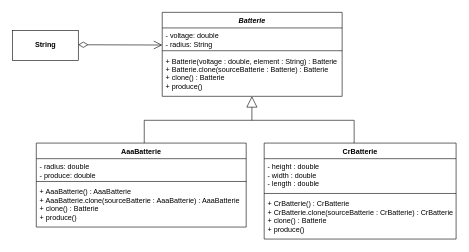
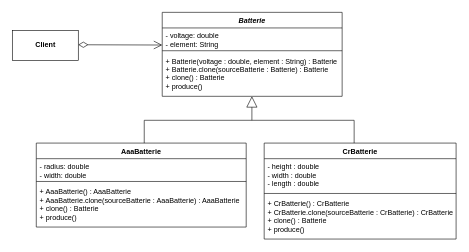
node "- voltage: double - radius: String": label "- voltage: double - radius: String" -> "- voltage: double - element: String"
node "String": label "String" -> "Client"
node "- radius: double - produce: double": label "- radius: double - produce: double" -> "- radius: double - width: double"
